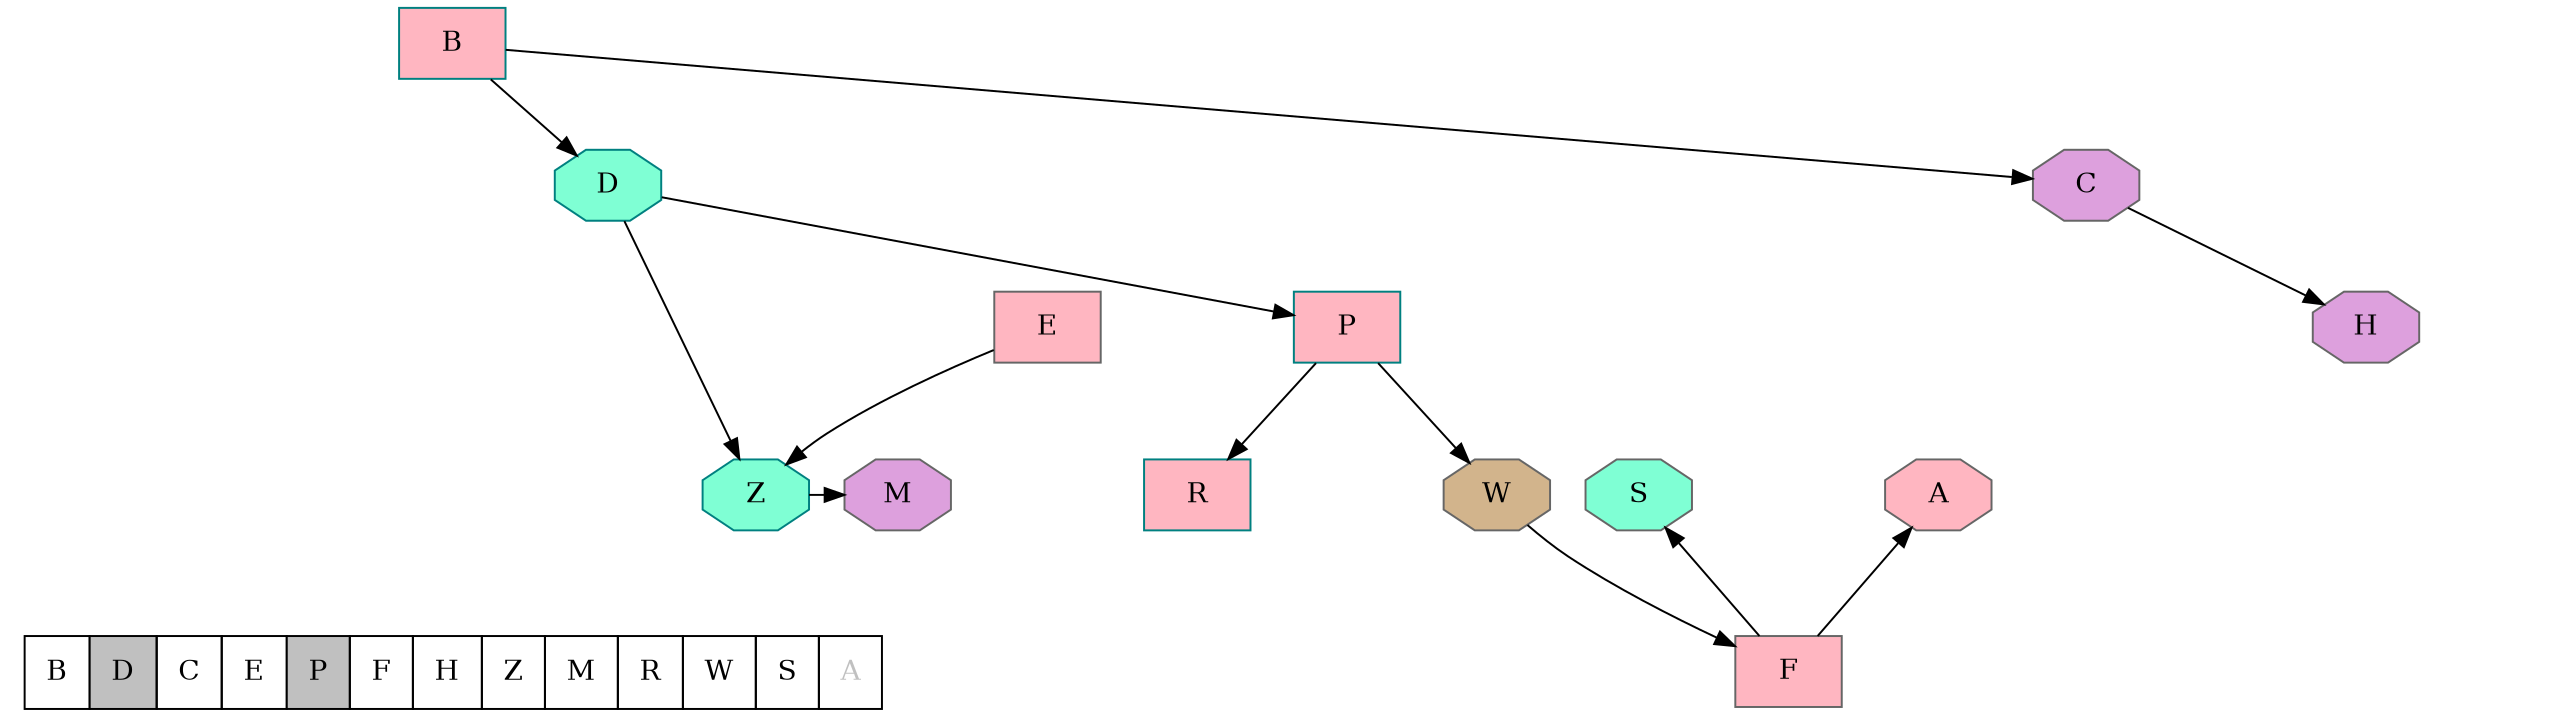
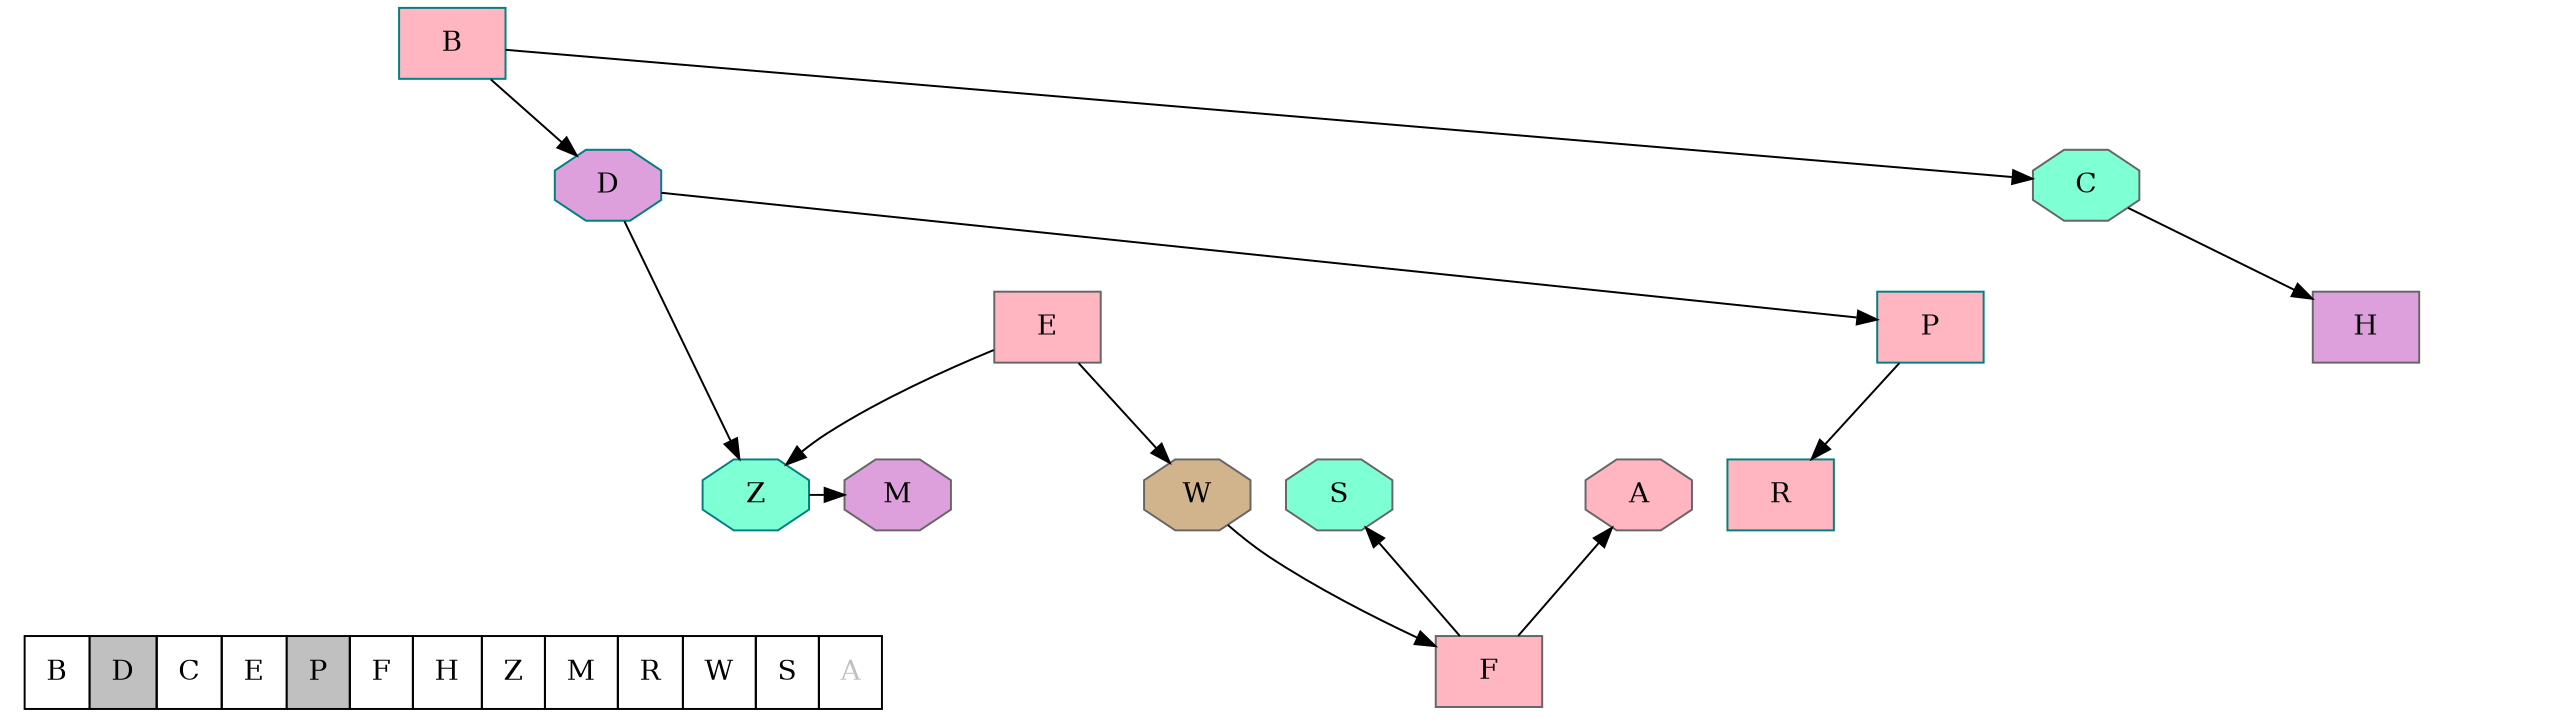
node "D": fillcolor aquamarine -> plum
node "C": fillcolor plum -> aquamarine
node "H": shape octagon -> box
edge "P" -> "W": now "E" -> "W"
